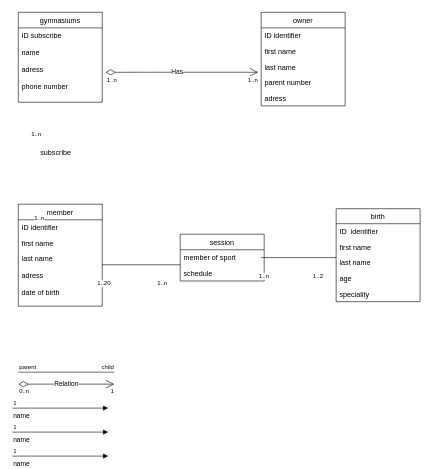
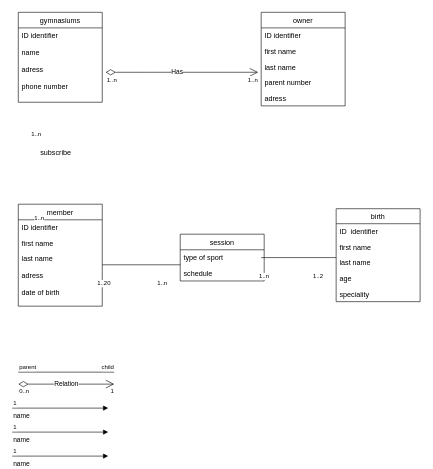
node "ID subscribe name adress phone number": label "ID subscribe name adress phone number" -> "ID identifier name adress phone number"
node "member of sport": label "member of sport" -> "type of sport"
